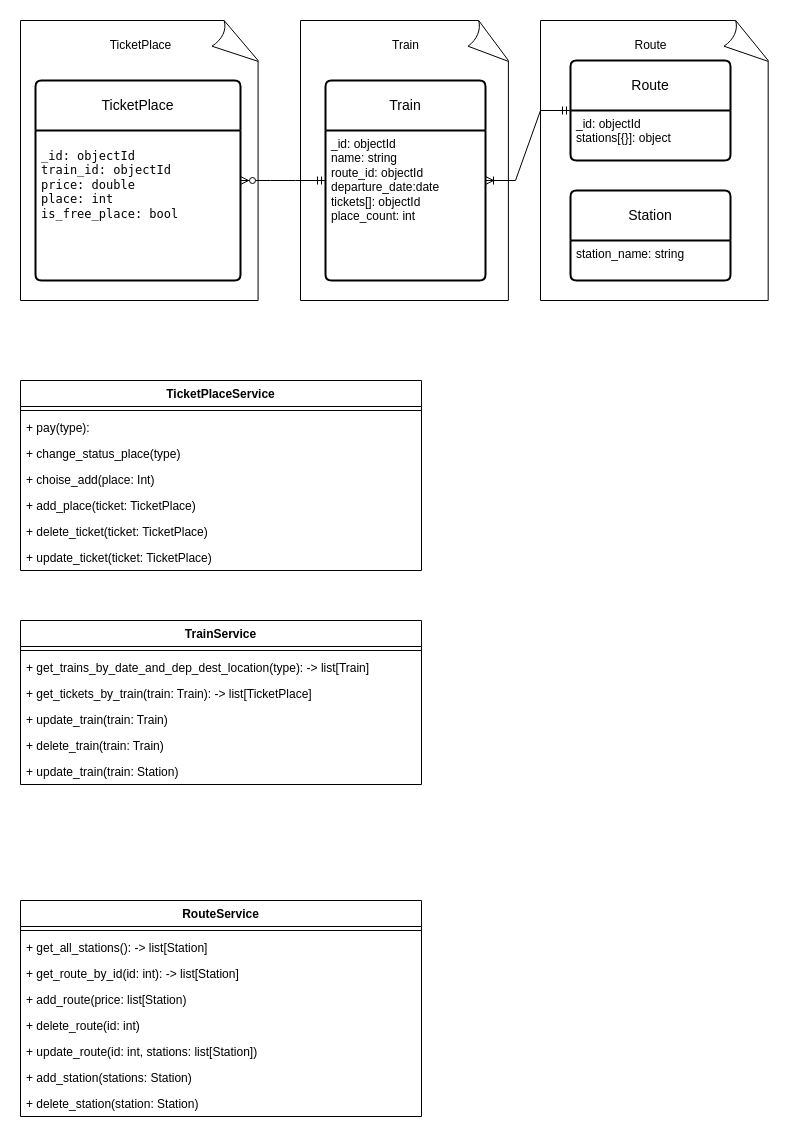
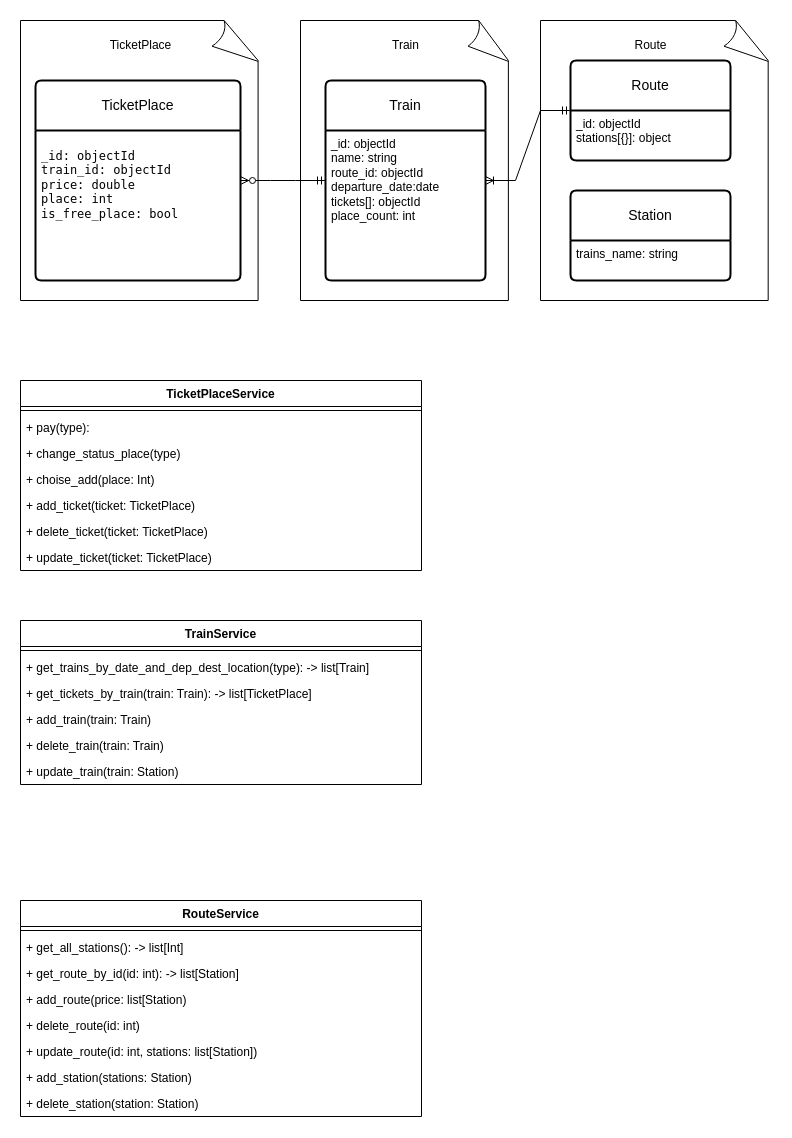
node "station_name: string": label "station_name: string" -> "trains_name: string"
node "+ add_place(ticket: TicketPlace)": label "+ add_place(ticket: TicketPlace)" -> "+ add_ticket(ticket: TicketPlace)"
node "+ update_train(train: Train)": label "+ update_train(train: Train)" -> "+ add_train(train: Train)"
node "+ get_all_stations(): -> list[Station]": label "+ get_all_stations(): -> list[Station]" -> "+ get_all_stations(): -> list[Int]"
